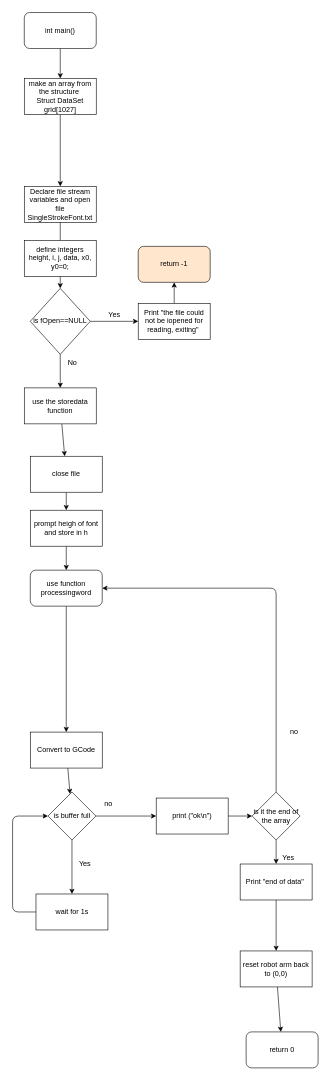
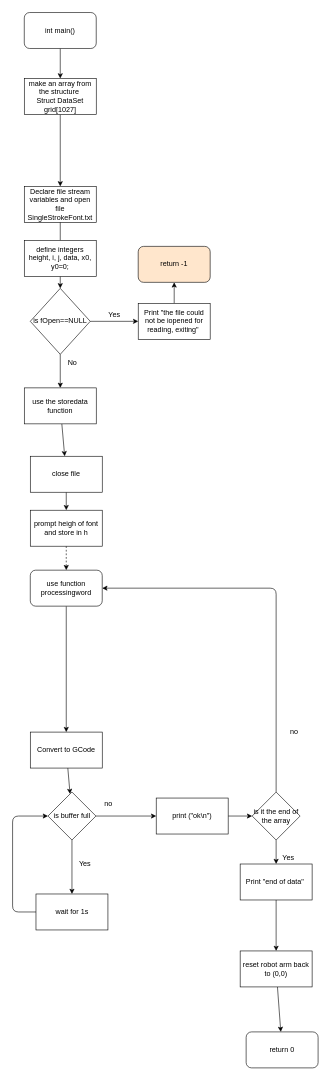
edge "prompt heigh of font and store in h" -> "use function processingword": style solid -> dashed
